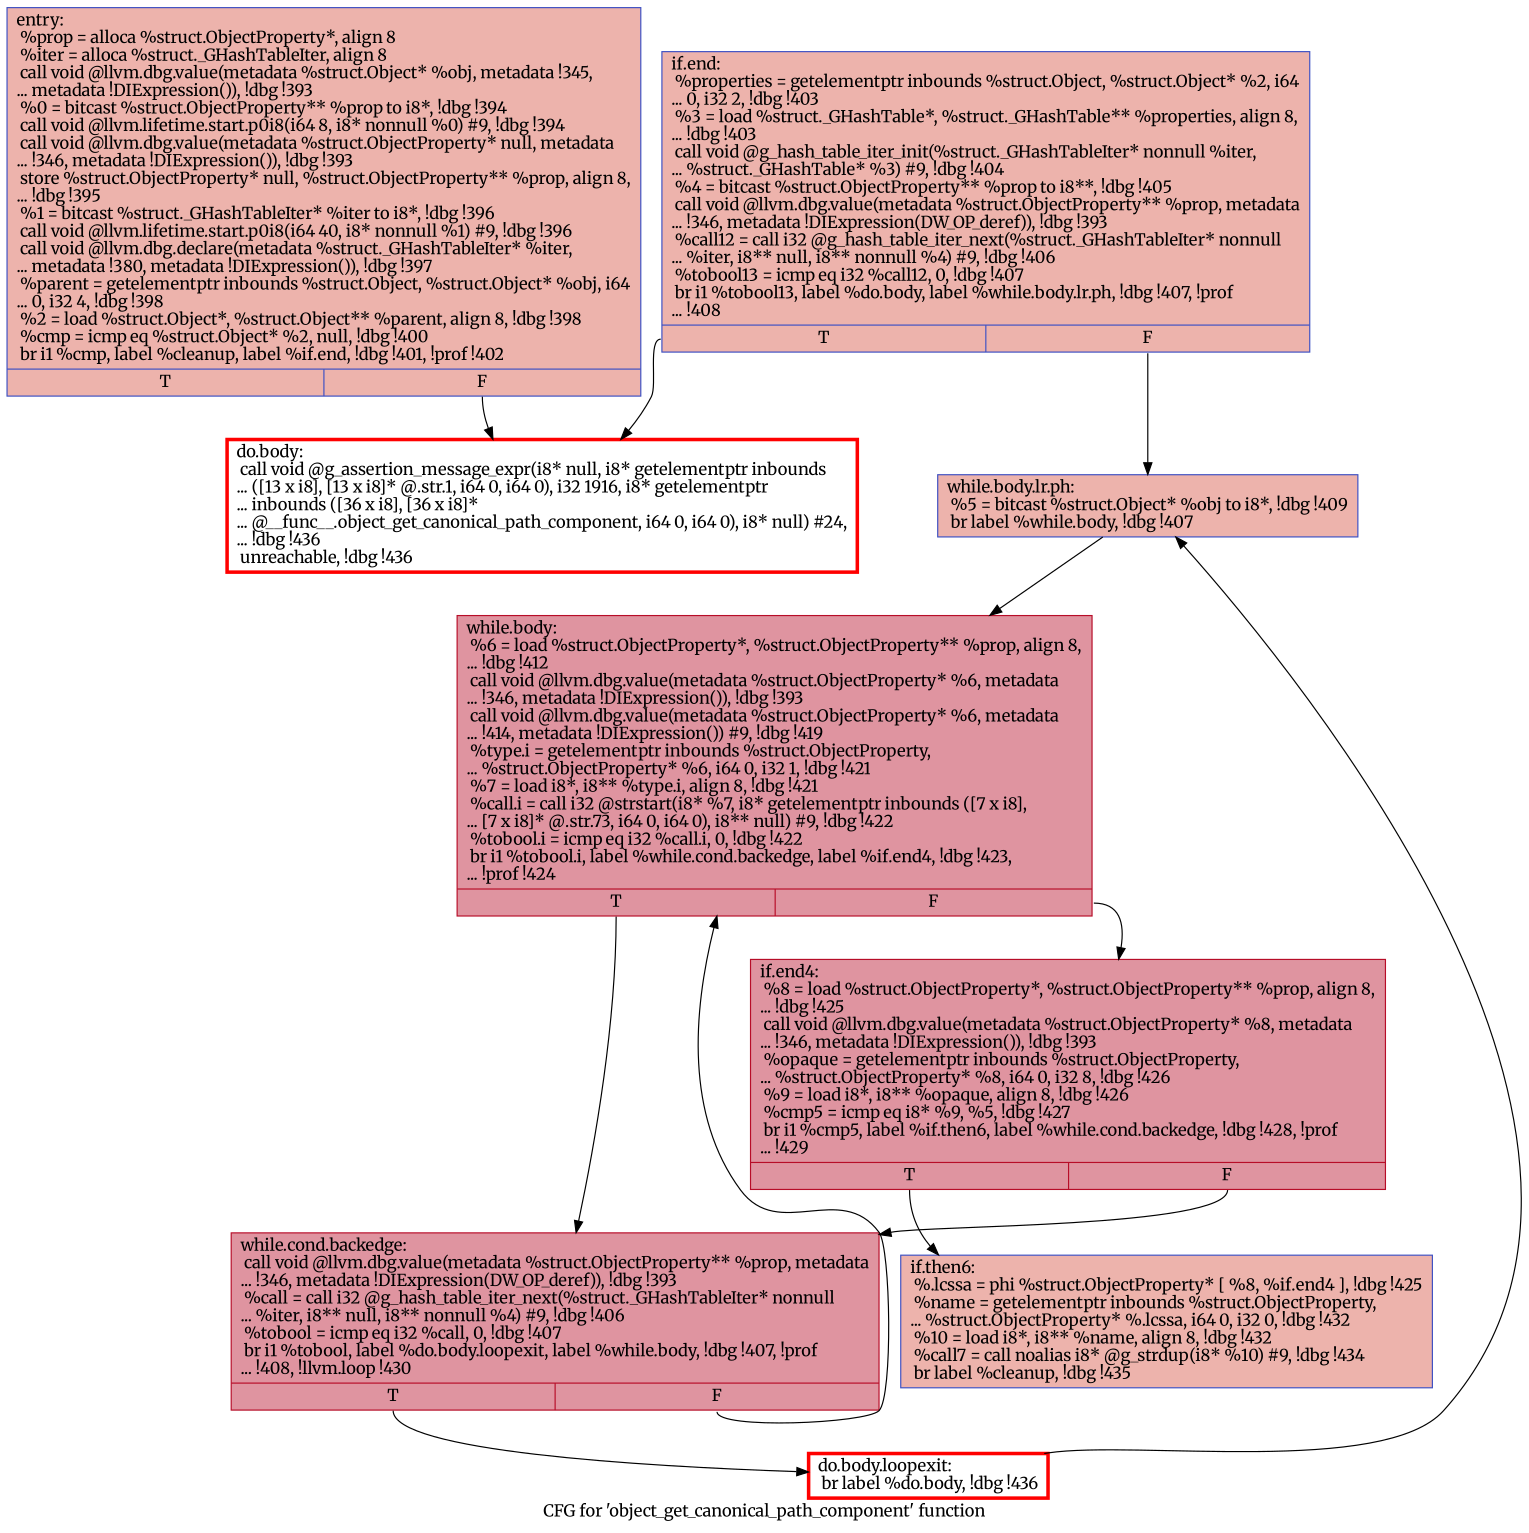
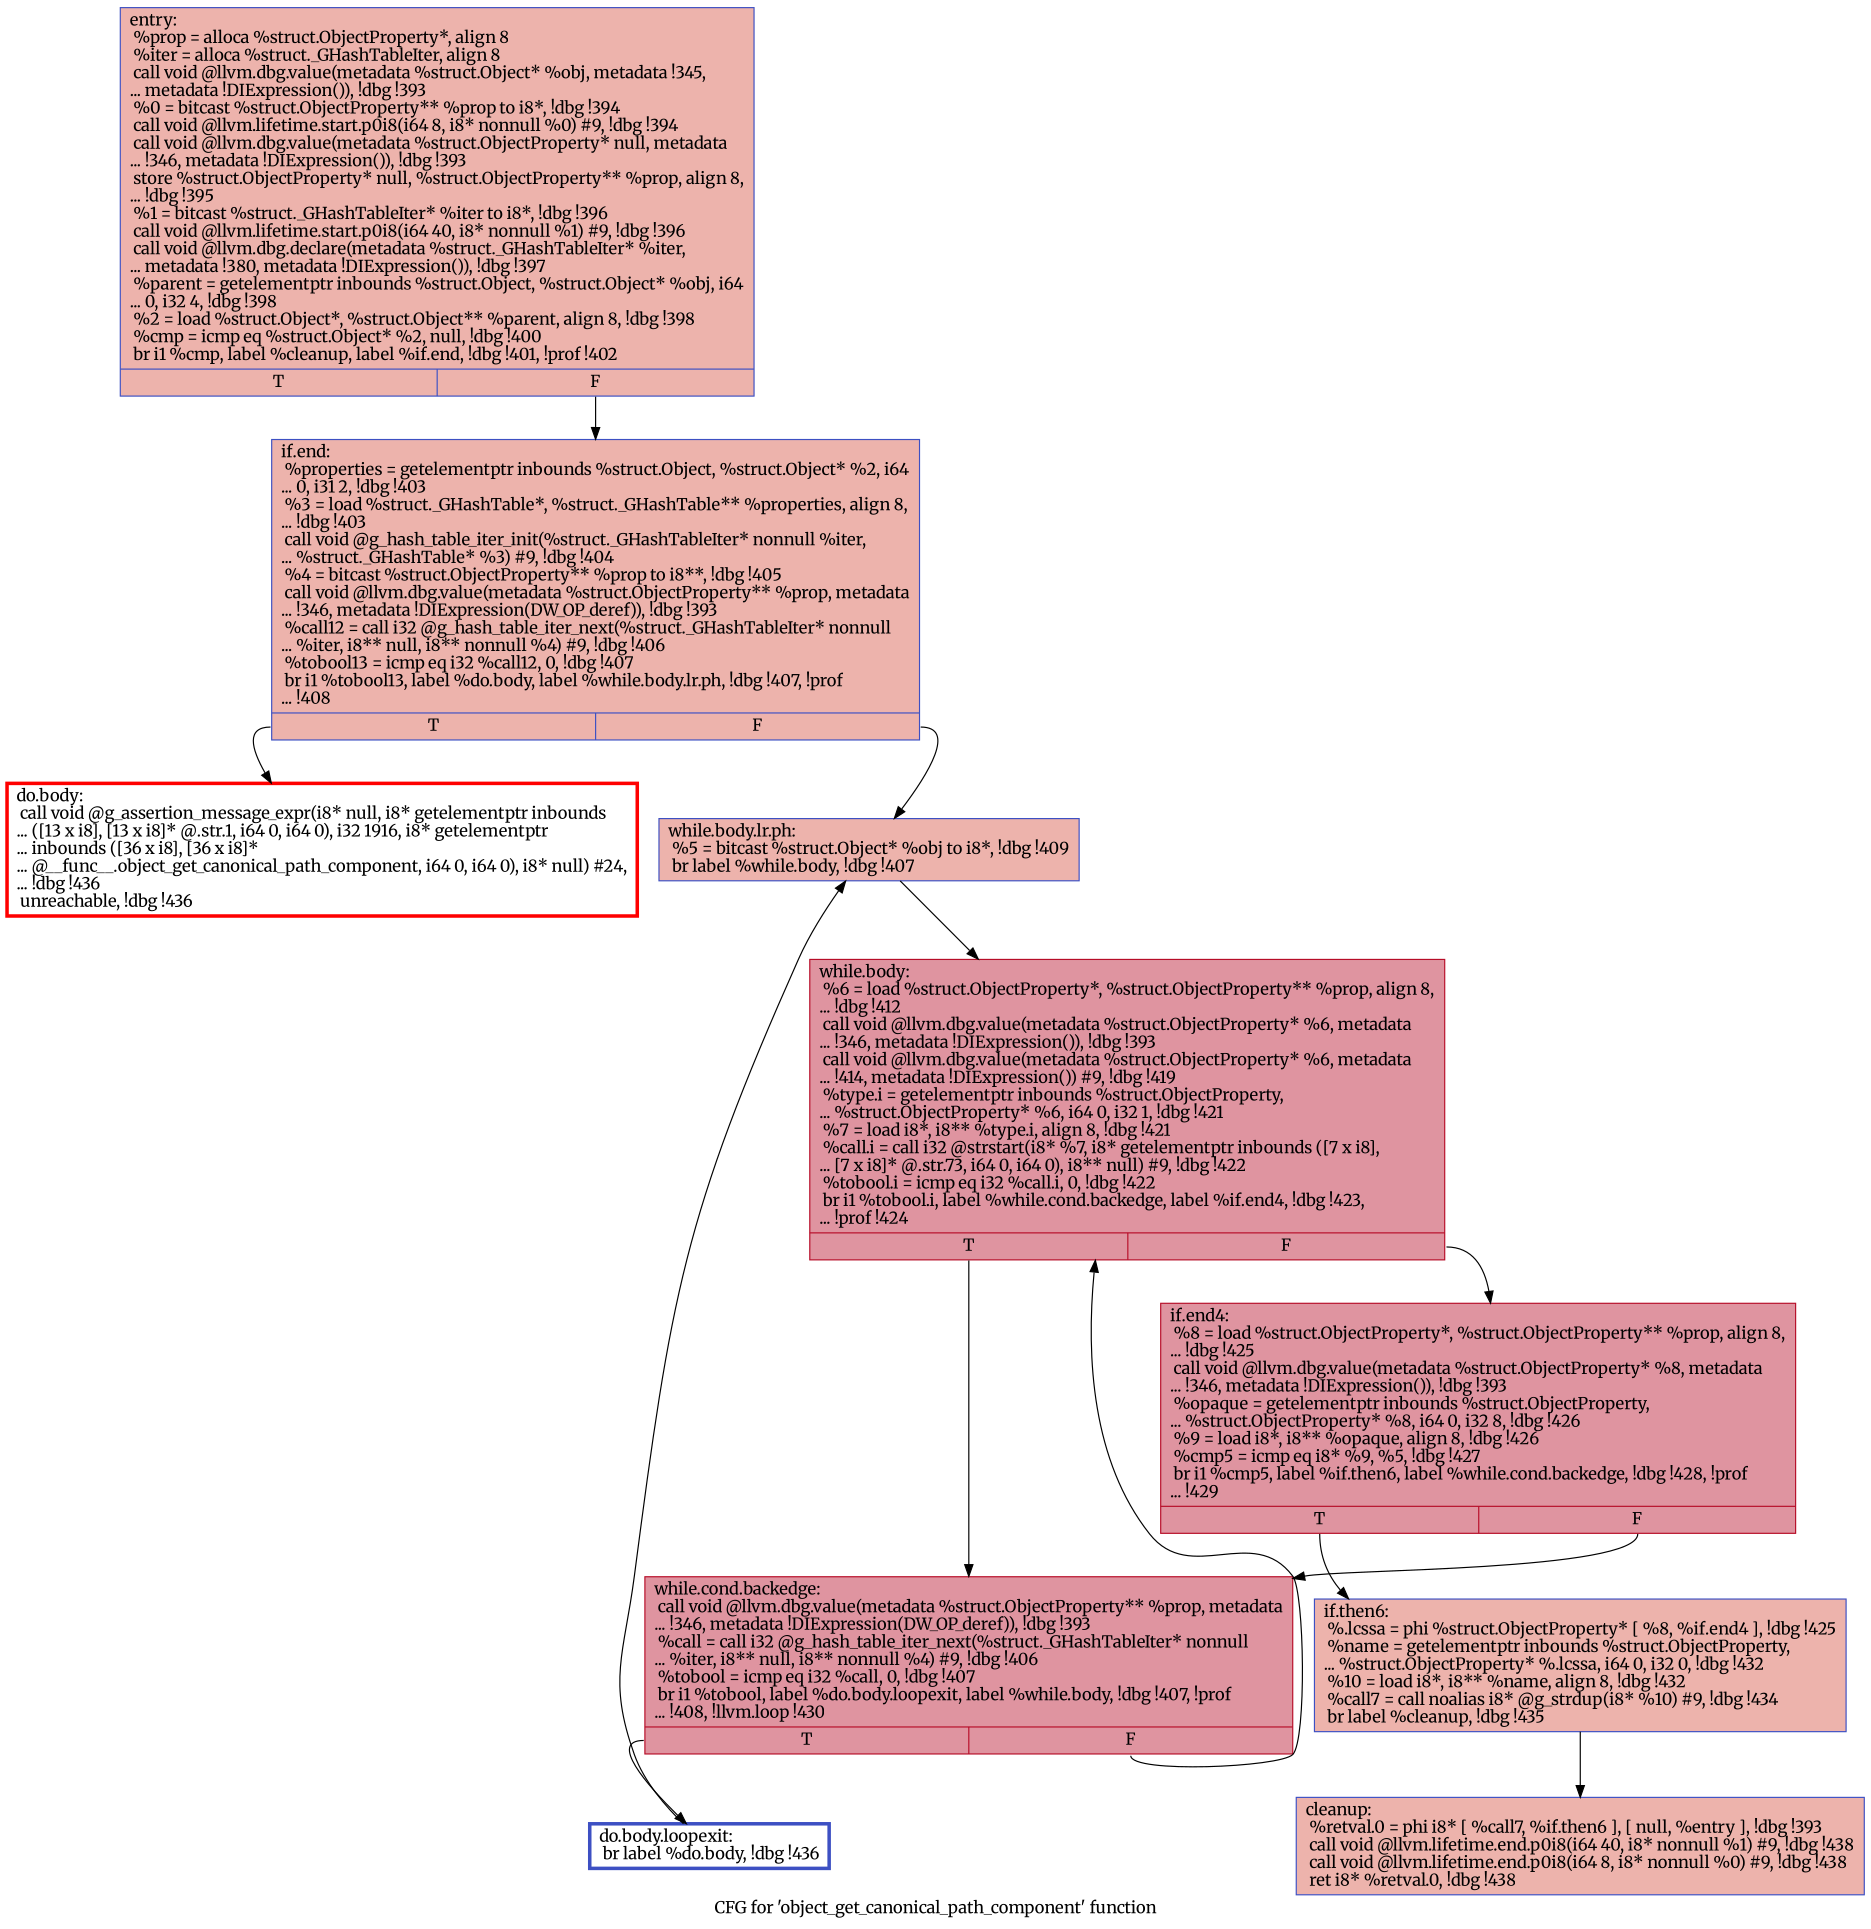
node "if.end:": text "... 0, i32 2, !dbg !403" -> "... 0, i31 2, !dbg !403"
edge "entry:" -> "do.body:": now "entry:" -> "if.end:"
node "do.body.loopexit:": color red -> #3d50c3ff
node "cleanup:": added
